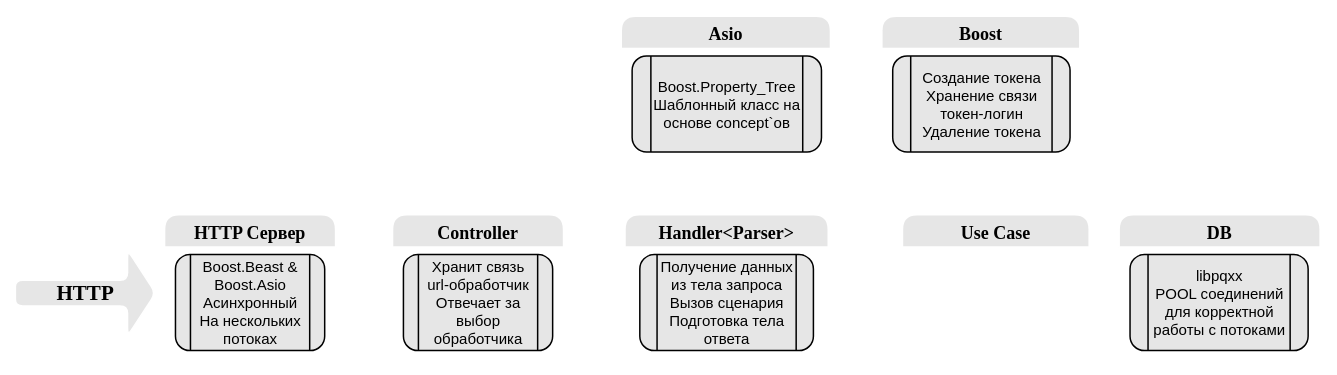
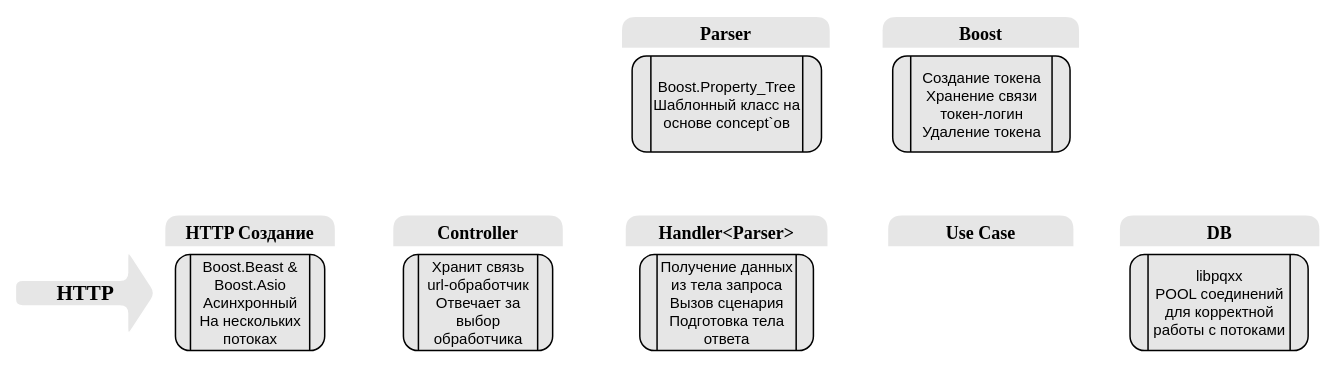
node "Asio": label "Asio" -> "Parser"
node "HTTP Сервер": label "HTTP Сервер" -> "HTTP Создание"
node "Use Case": moved (996, 287) -> (981, 287)
